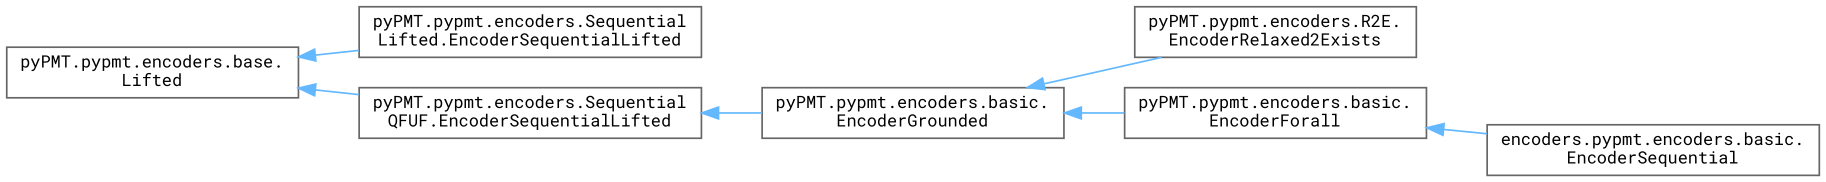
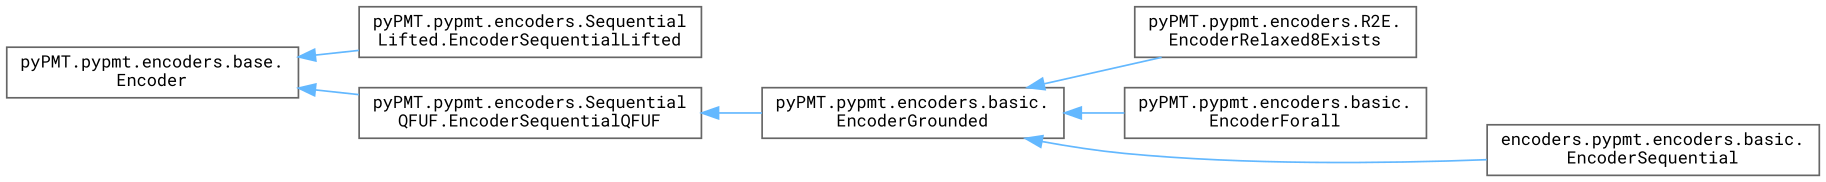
node "pyPMT.pypmt.encoders.R2E. EncoderRelaxed2Exists": label "pyPMT.pypmt.encoders.R2E. EncoderRelaxed2Exists" -> "pyPMT.pypmt.encoders.R2E. EncoderRelaxed8Exists"
node "pyPMT.pypmt.encoders.base. Lifted": label "pyPMT.pypmt.encoders.base. Lifted" -> "pyPMT.pypmt.encoders.base. Encoder"
node "pyPMT.pypmt.encoders.Sequential QFUF.EncoderSequentialLifted": label "pyPMT.pypmt.encoders.Sequential QFUF.EncoderSequentialLifted" -> "pyPMT.pypmt.encoders.Sequential QFUF.EncoderSequentialQFUF"
edge "encoders.pypmt.encoders.basic. EncoderSequential" -> "pyPMT.pypmt.encoders.basic. EncoderForall": now "encoders.pypmt.encoders.basic. EncoderSequential" -> "pyPMT.pypmt.encoders.basic. EncoderGrounded"
